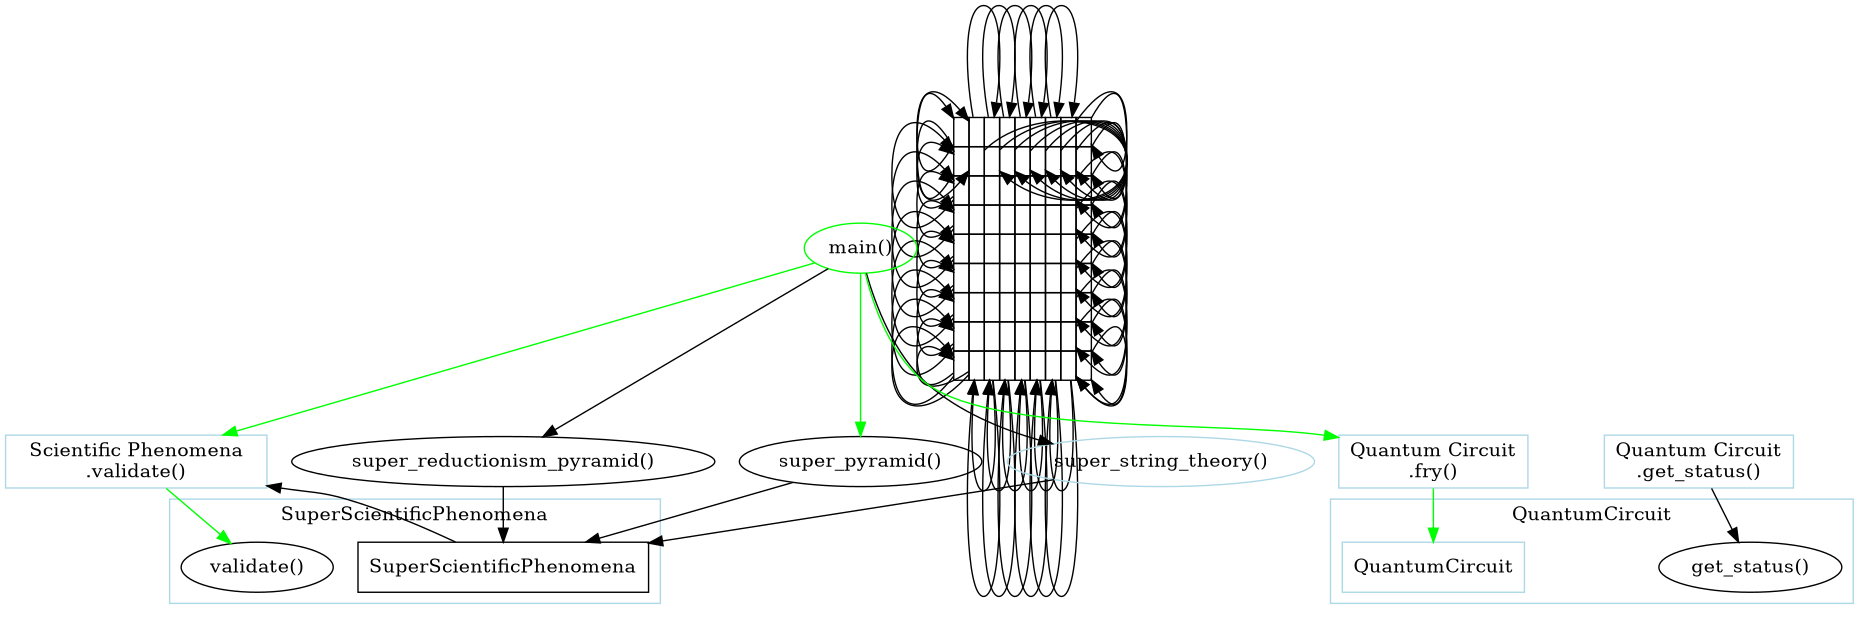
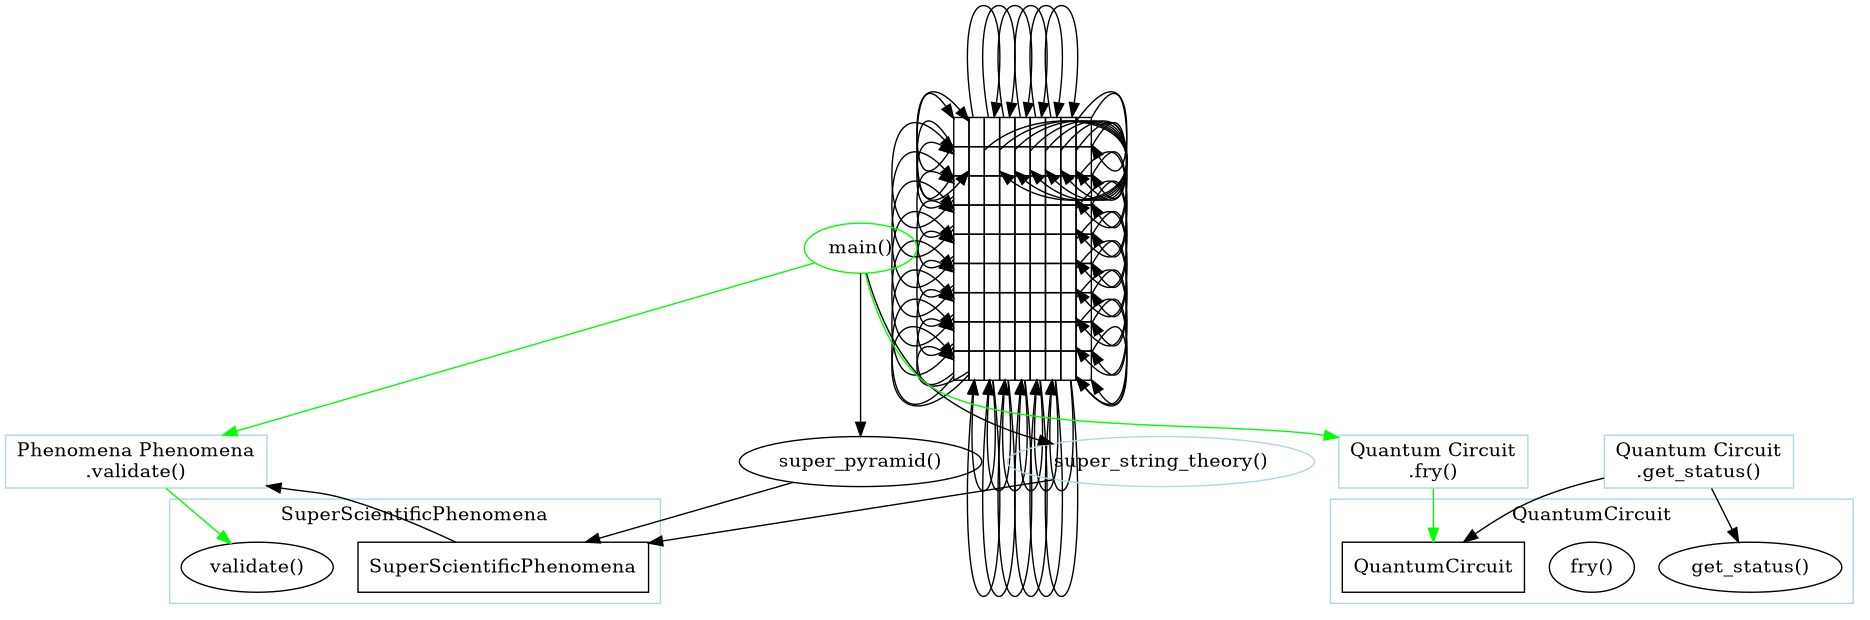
edge "main()" -> "super_pyramid()": color green -> black
node "Scientific Phenomena .validate()": label "Scientific Phenomena .validate()" -> "Phenomena Phenomena .validate()"
node "super_reductionism_pyramid()": removed
edge "Quantum Circuit .get_status()" -> "QuantumCircuit": added
node "QuantumCircuit": color lightblue -> black
node "fry()": added
